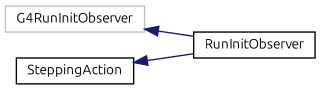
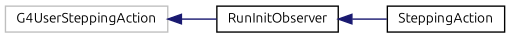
node "G4RunInitObserver": label "G4RunInitObserver" -> "G4UserSteppingAction"
edge "RunInitObserver" -> "SteppingAction": reversed
